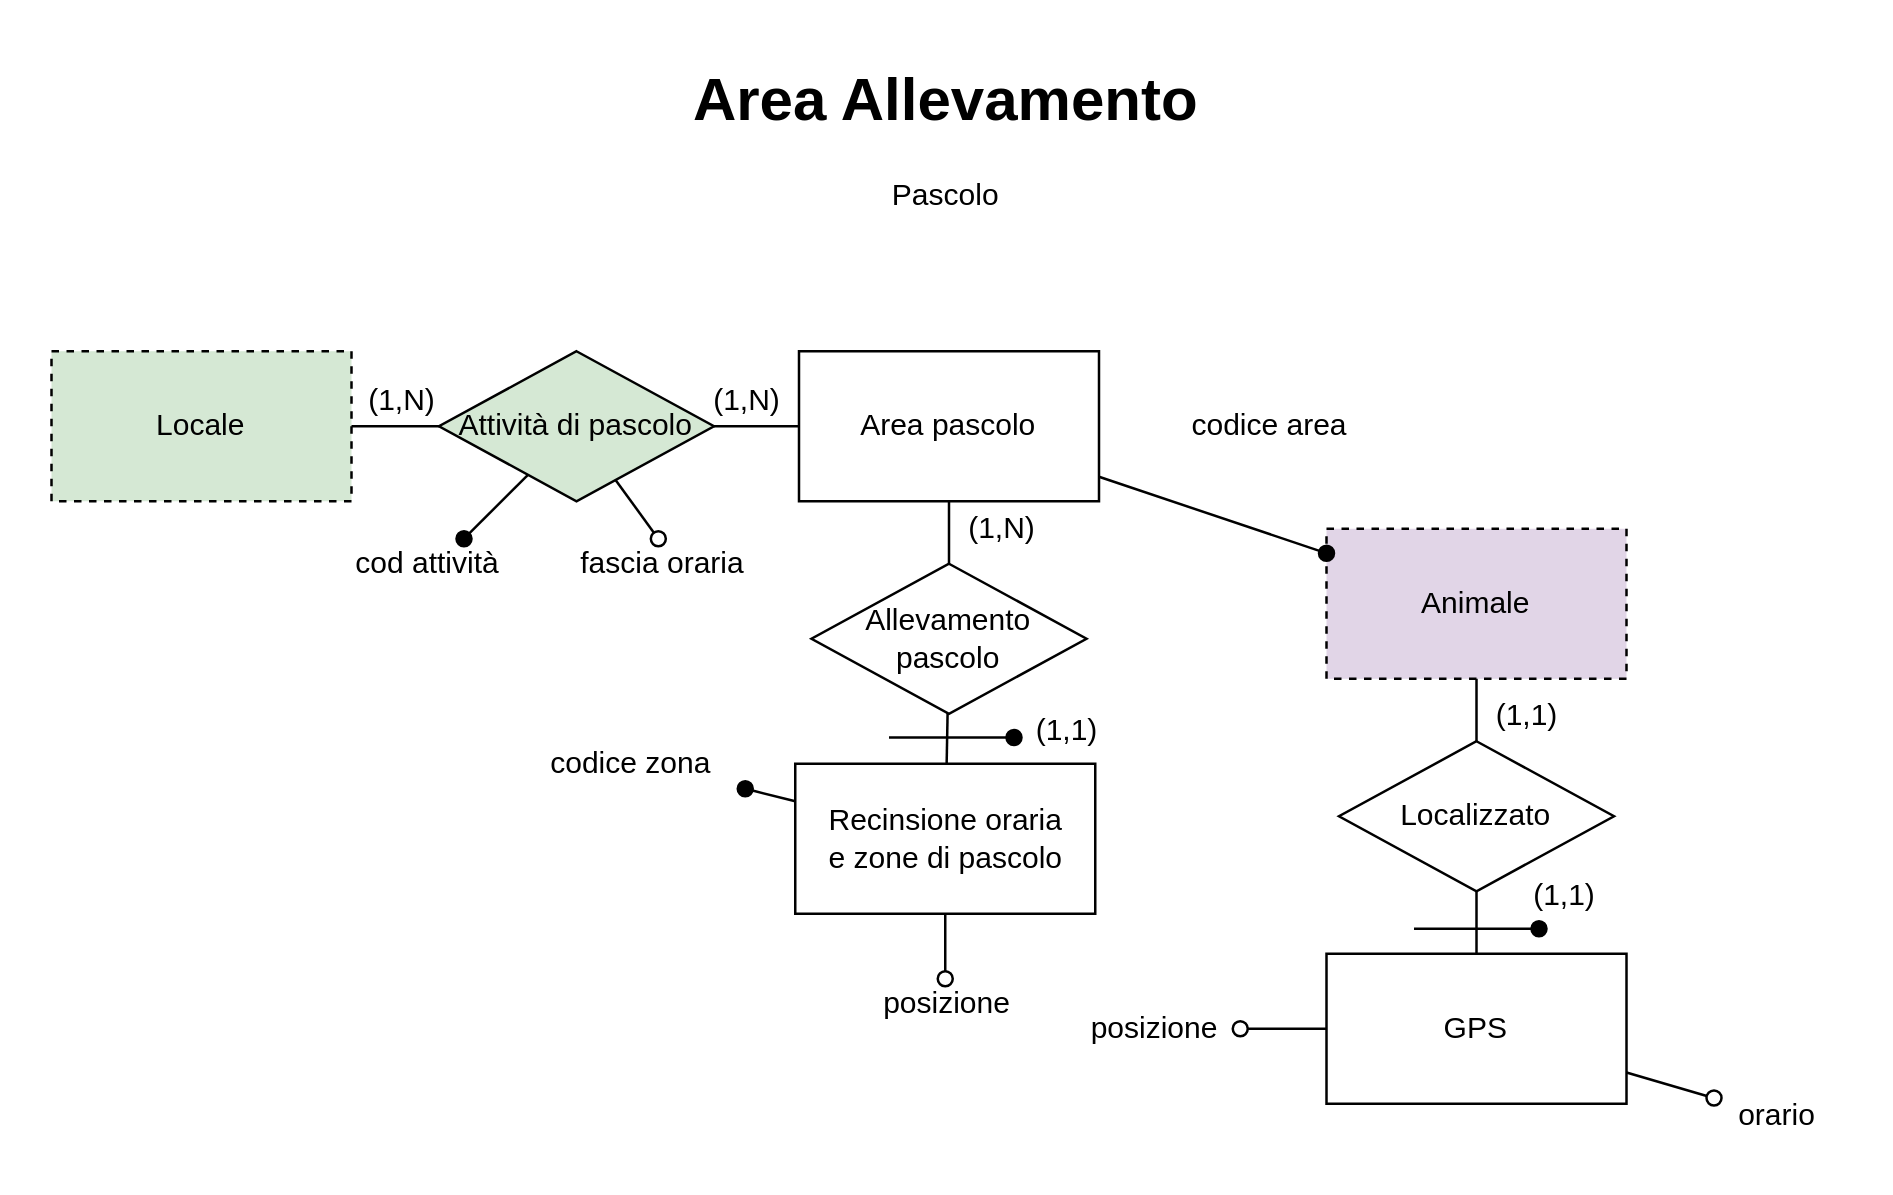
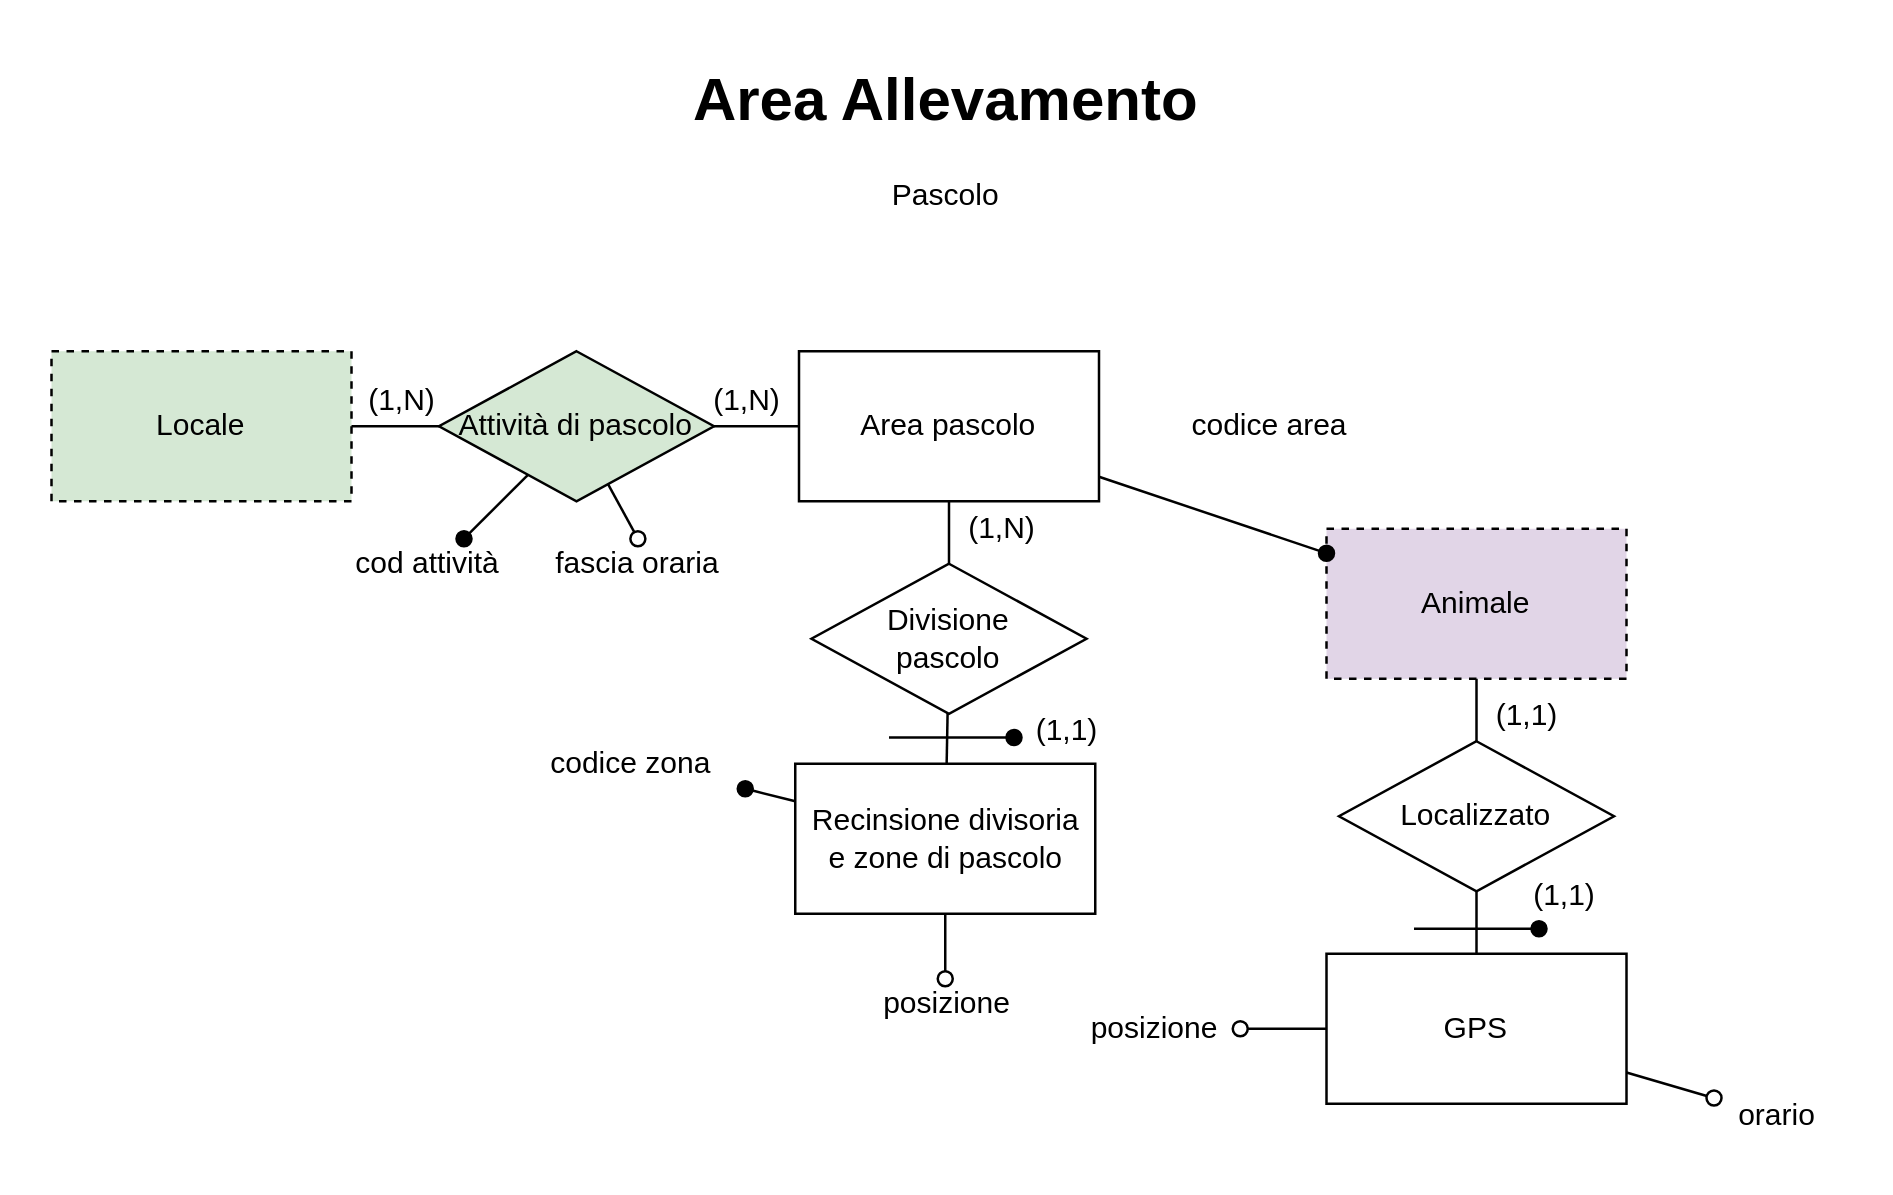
node "fascia oraria": moved (676, 564) -> (651, 564)
node "Allevamento pascolo": label "Allevamento pascolo" -> "Divisione pascolo"
node "Recinsione oraria e zone di pascolo": label "Recinsione oraria e zone di pascolo" -> "Recinsione divisoria e zone di pascolo"
